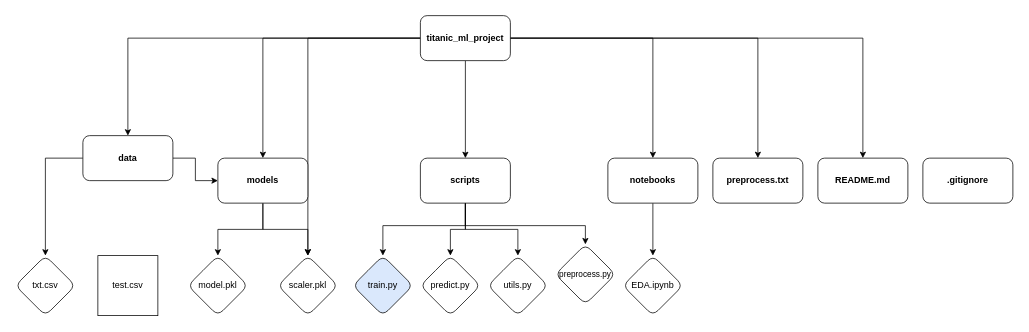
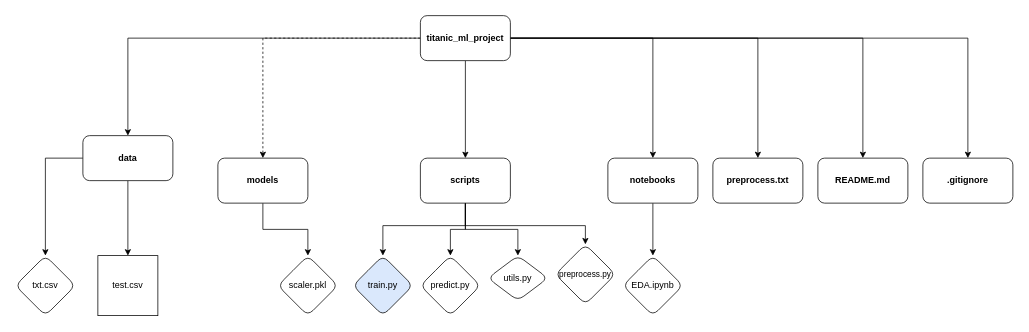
edge "titanic_ml_project" -> "models": style solid -> dashed
edge "titanic_ml_project" -> "scaler.pkl": now "titanic_ml_project" -> ".gitignore"
edge "data" -> "models": now "data" -> "test.csv"
edge "models" -> "model.pkl": removed
node "model.pkl": removed
node "utils.py": size 60x60 -> 60x45
